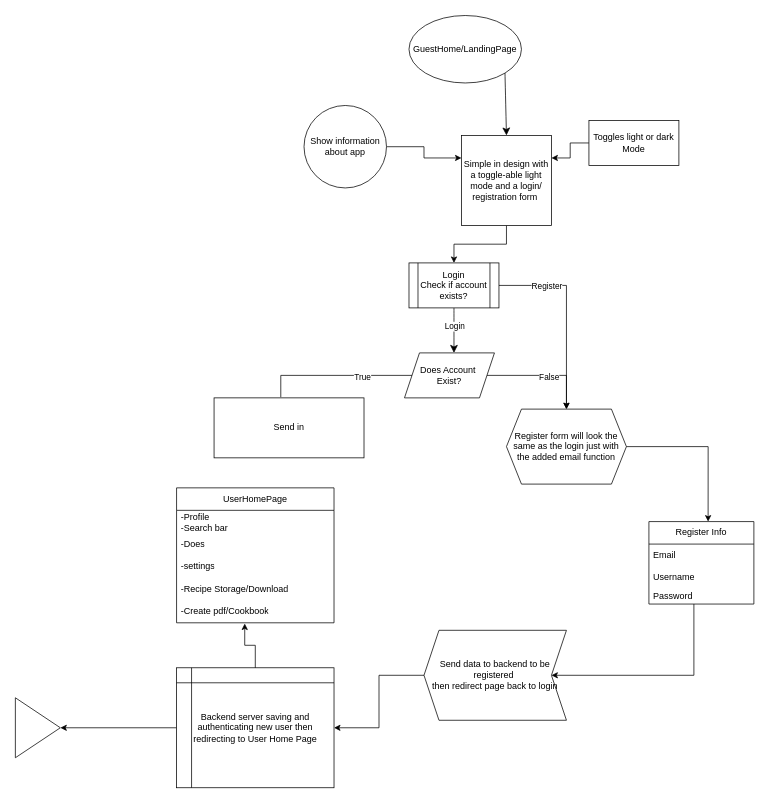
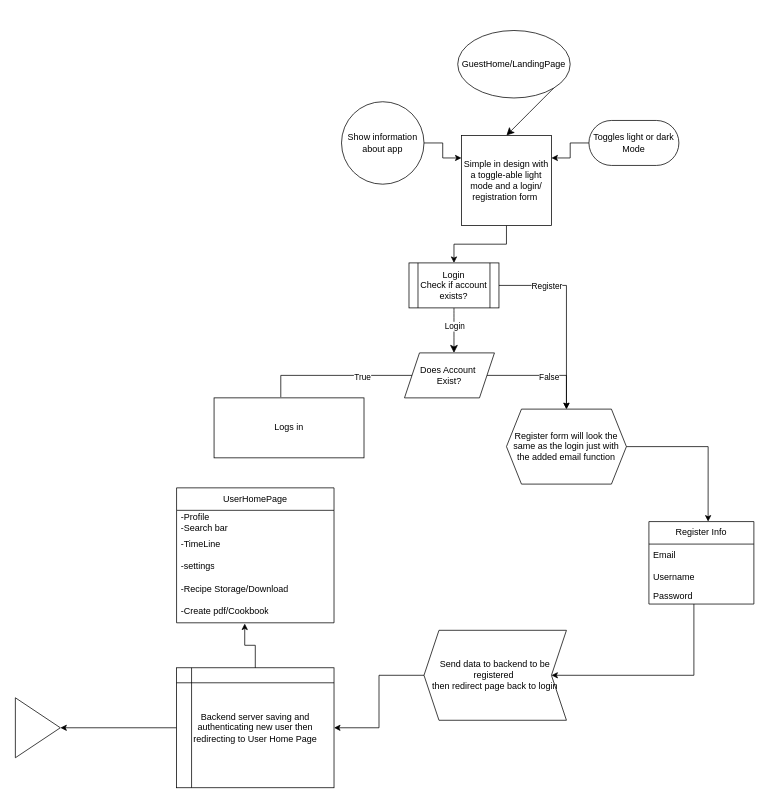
node "GuestHome/LandingPage": moved (465, 49) -> (514, 64)
node "Toggles light or dark Mode": shape rectangle -> rounded rectangle
node "Show information about app": moved (345, 147) -> (383, 143)
node "Send in": label "Send in" -> "Logs in"
node "-Does": label "-Does" -> "-TimeLine"
